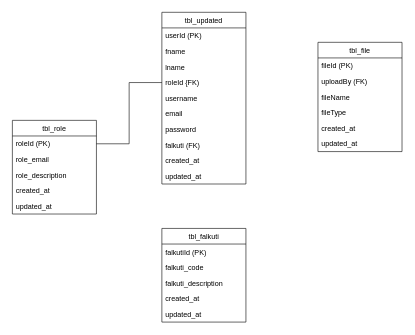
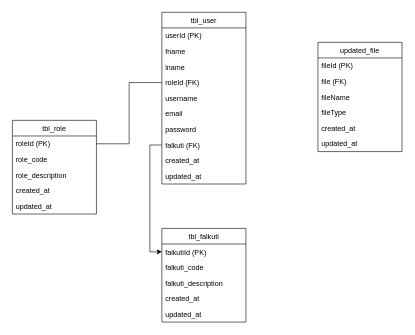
node "tbl_updated": label "tbl_updated" -> "tbl_user"
node "tbl_file": label "tbl_file" -> "updated_file"
node "uploadBy (FK)": label "uploadBy (FK)" -> "file (FK)"
node "role_email": label "role_email" -> "role_code"
edge "falkuti (FK)" -> "falkutiId (PK)": added
